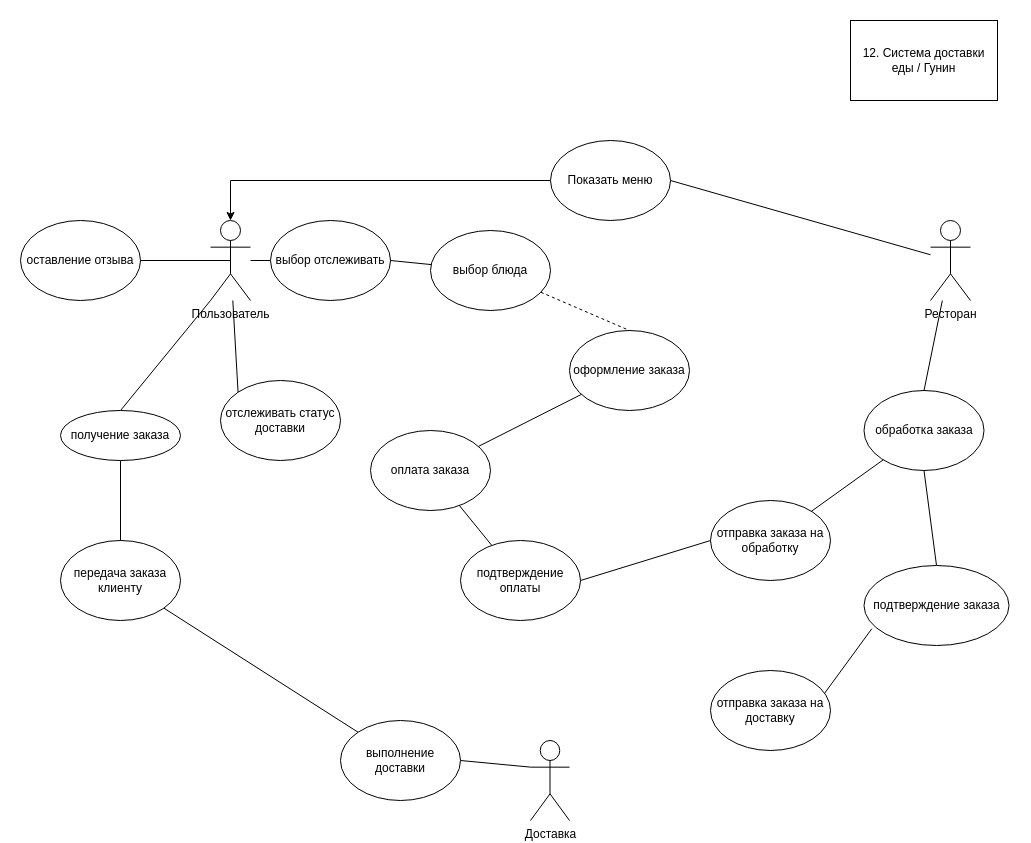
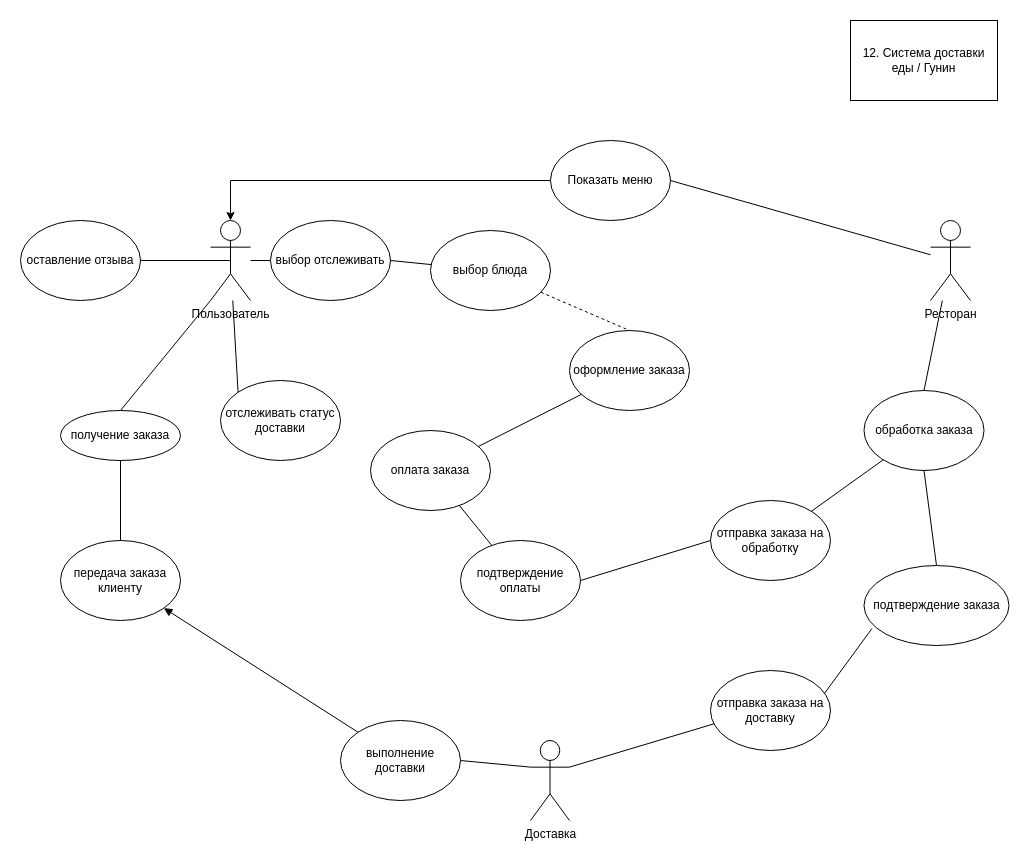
edge "передача заказа клиенту" -- "выполнение доставки": arrowhead none -> block
edge "отправка заказа на доставку" -- "Доставка": added
